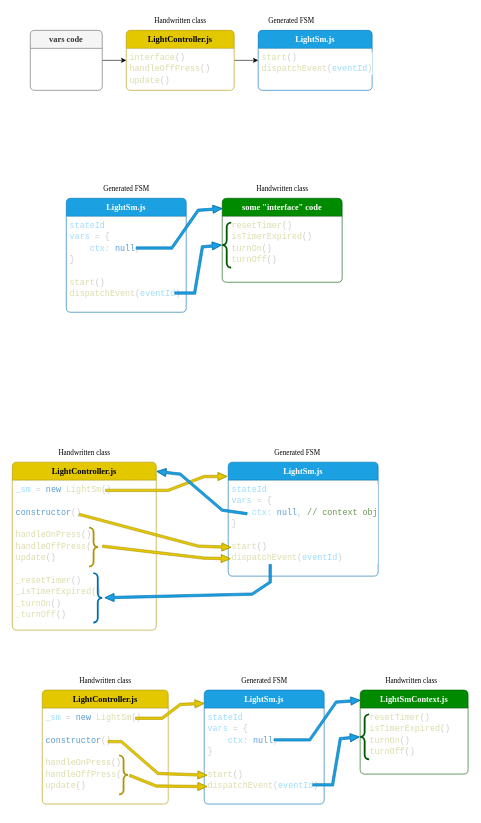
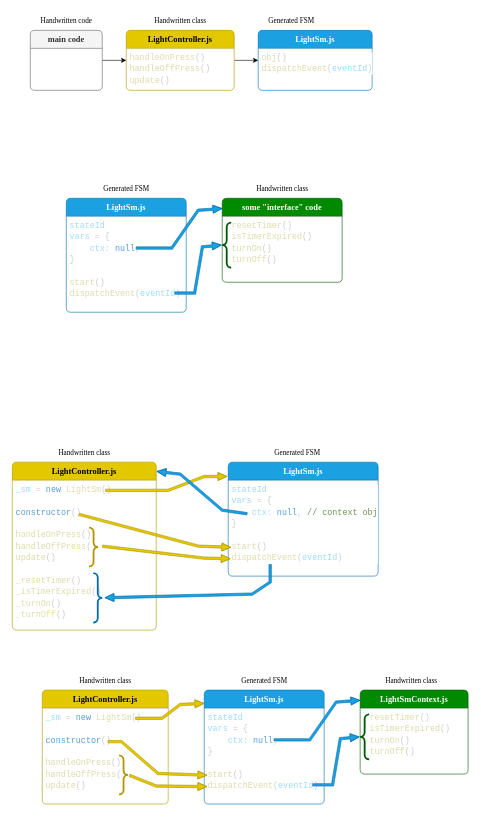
node "Handwritten code": added
node "vars code": label "vars code" -> "main code"
node "start() dispatchEvent(eventId)": label "start() dispatchEvent(eventId)" -> "obj() dispatchEvent(eventId)"
node "interface() handleOffPress() update()": label "interface() handleOffPress() update()" -> "handleOnPress() handleOffPress() update()"
